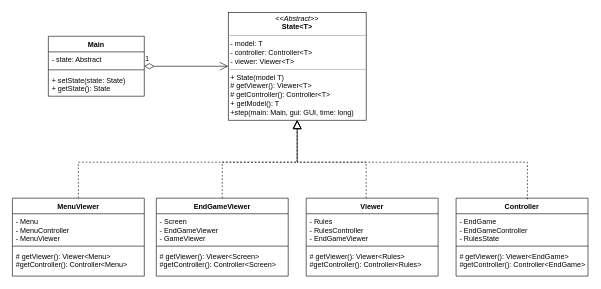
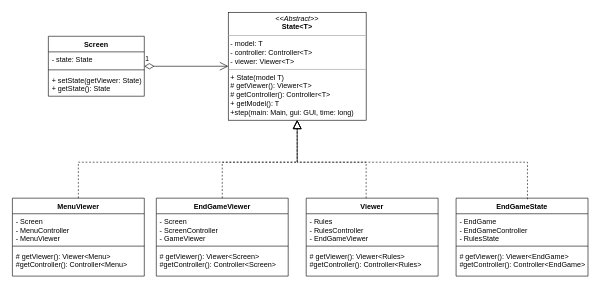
node "Main": label "Main" -> "Screen"
node "- state: Abstract": label "- state: Abstract" -> "- state: State"
node "+ setState(state: State) + getState(): State": label "+ setState(state: State) + getState(): State" -> "+ setState(getViewer: State) + getState(): State"
node "Controller": label "Controller" -> "EndGameState"
node "- Menu - MenuController - MenuViewer": label "- Menu - MenuController - MenuViewer" -> "- Screen - MenuController - MenuViewer"
node "- Screen - EndGameViewer - GameViewer": label "- Screen - EndGameViewer - GameViewer" -> "- Screen - ScreenController - GameViewer"
